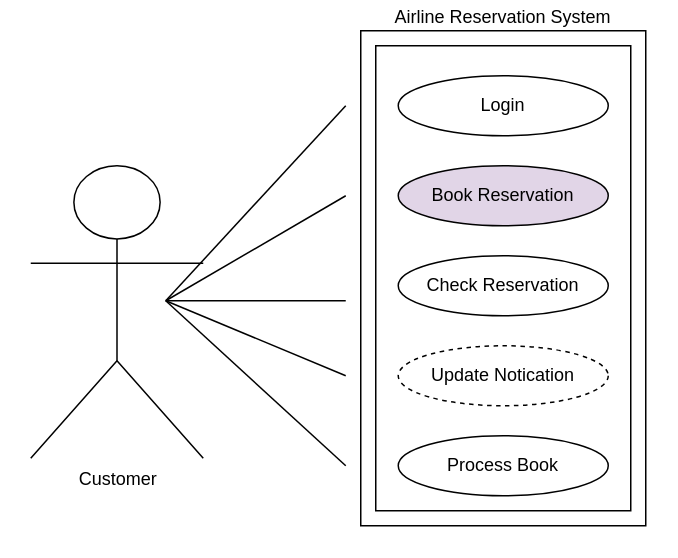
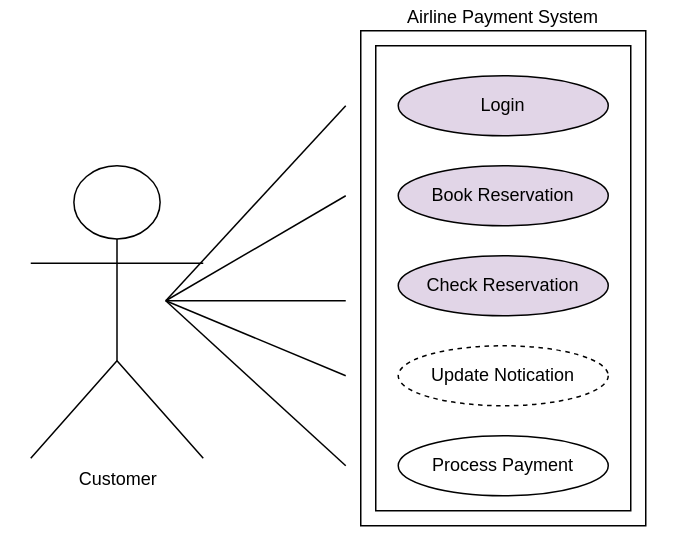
node "Airline Reservation System": label "Airline Reservation System" -> "Airline Payment System"
node "Login": fillcolor #ffffff -> #e1d5e7
node "Check Reservation": fillcolor #ffffff -> #e1d5e7
node "Process Book": label "Process Book" -> "Process Payment"
